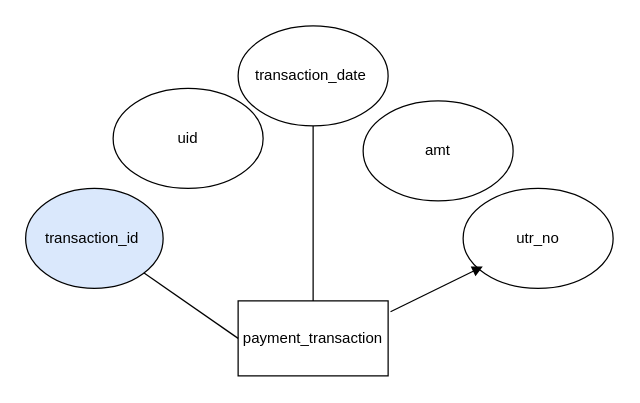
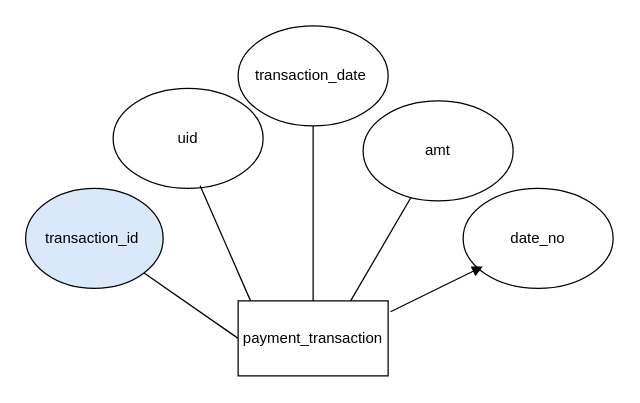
node "utr_no": label "utr_no" -> "date_no"
edge "uid" -- "payment_transaction": added
edge "amt" -- "payment_transaction": added
